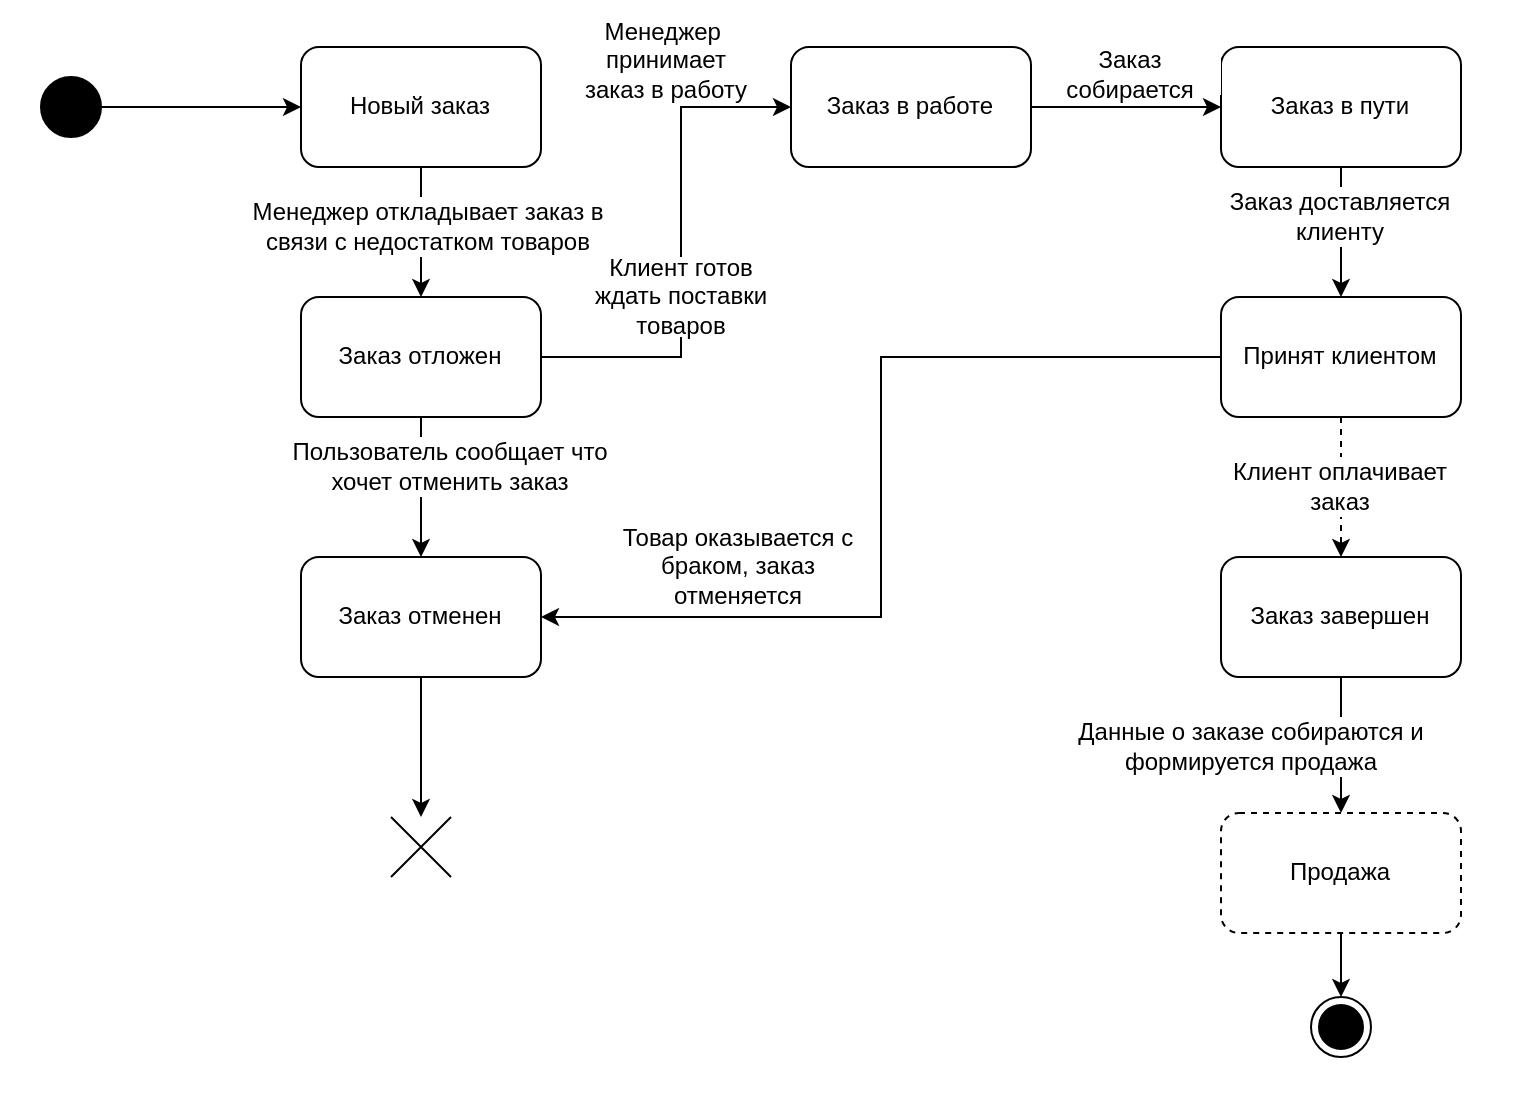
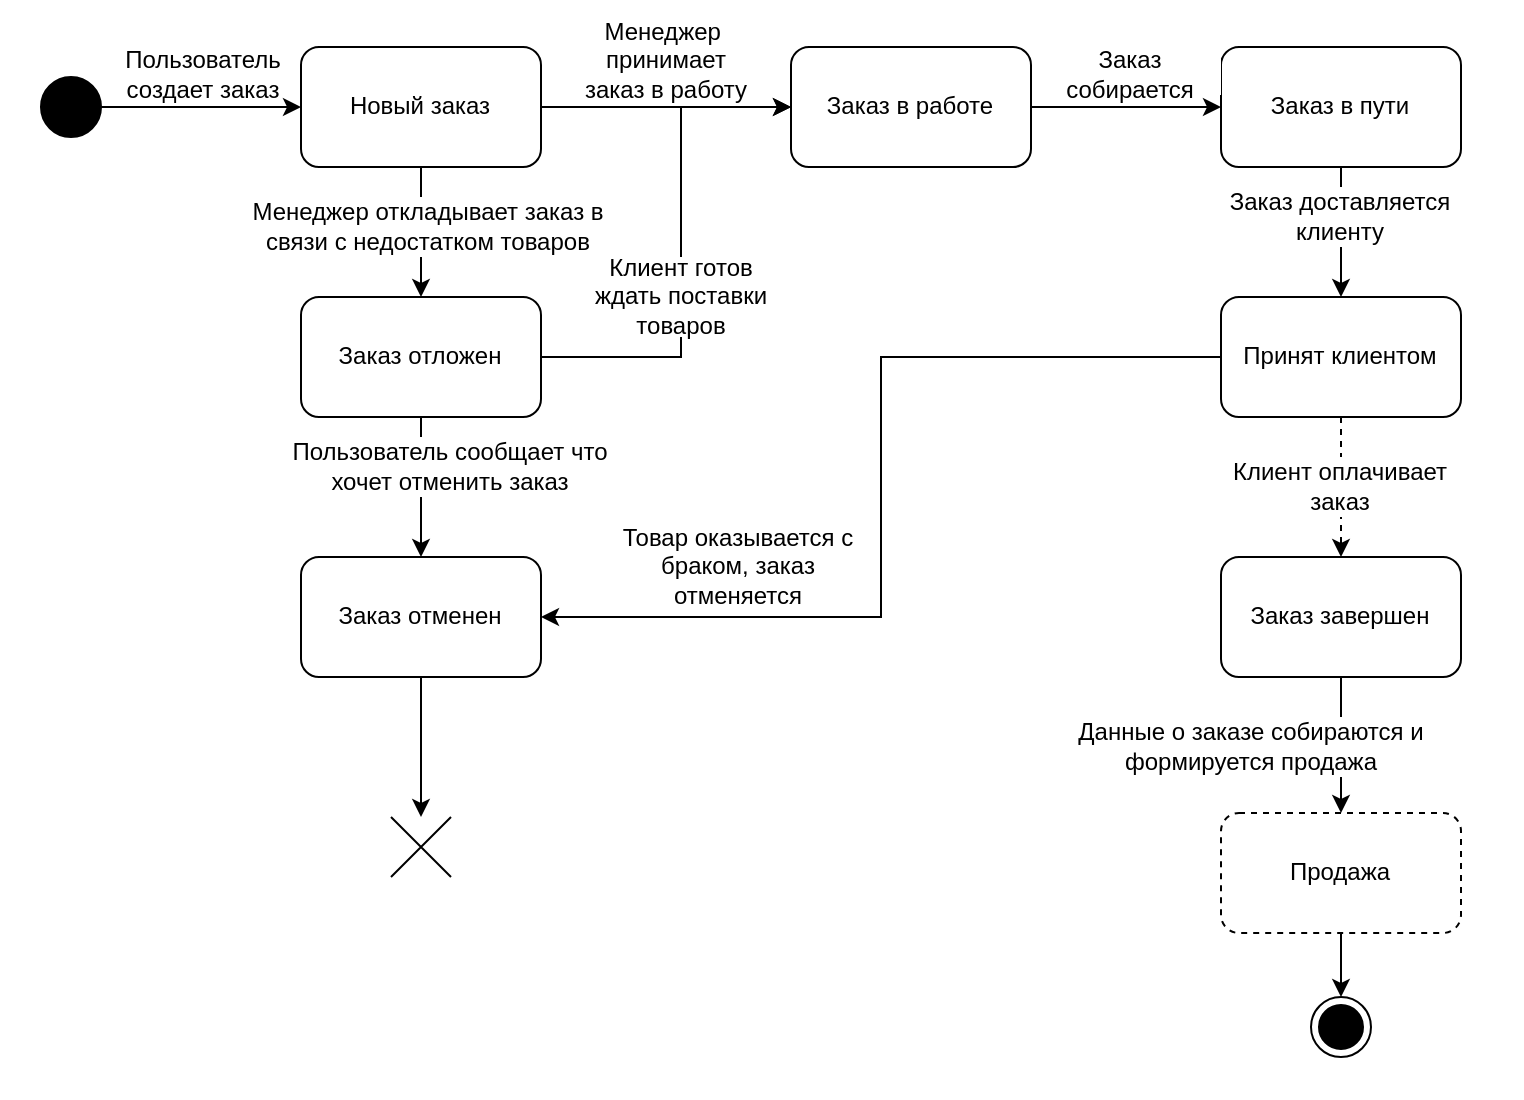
node "Пользователь создает заказ": added
edge "Новый заказ" -> "Заказ в работе": added
